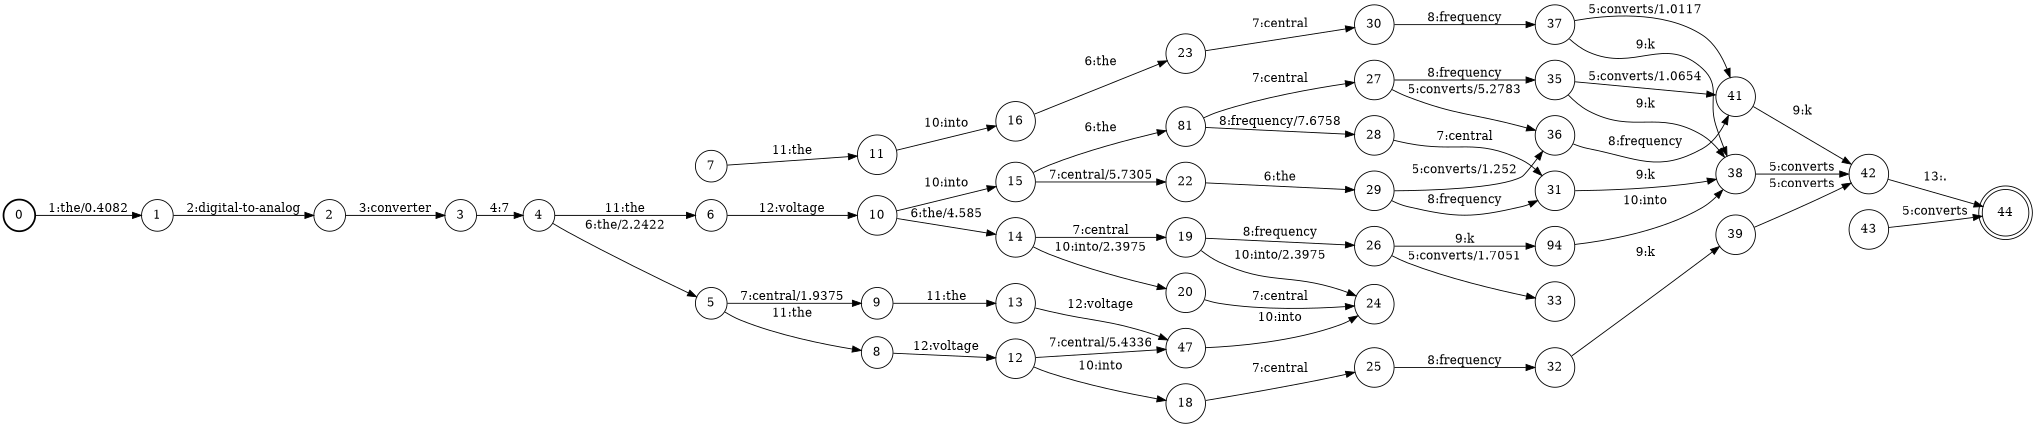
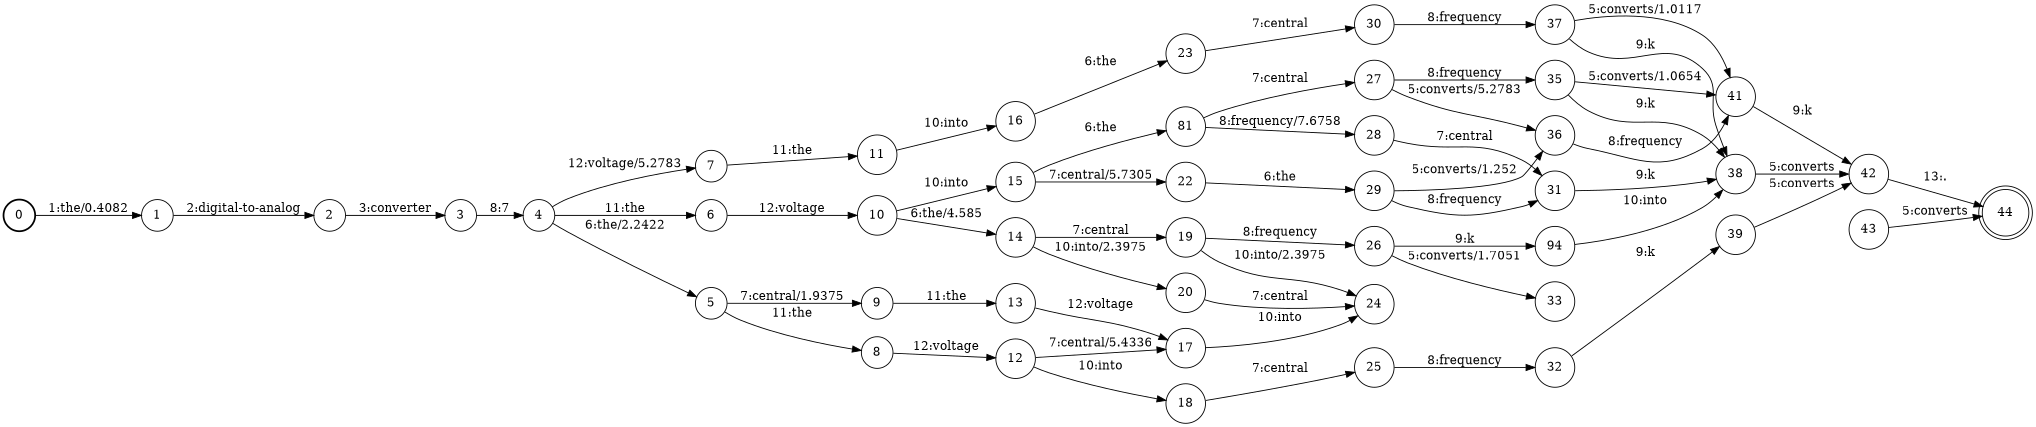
edge "4" -> "7": added, label "12:voltage/5.2783"
edge "3" -> "4": label "4:7" -> "8:7"
node "47": label "47" -> "17"
